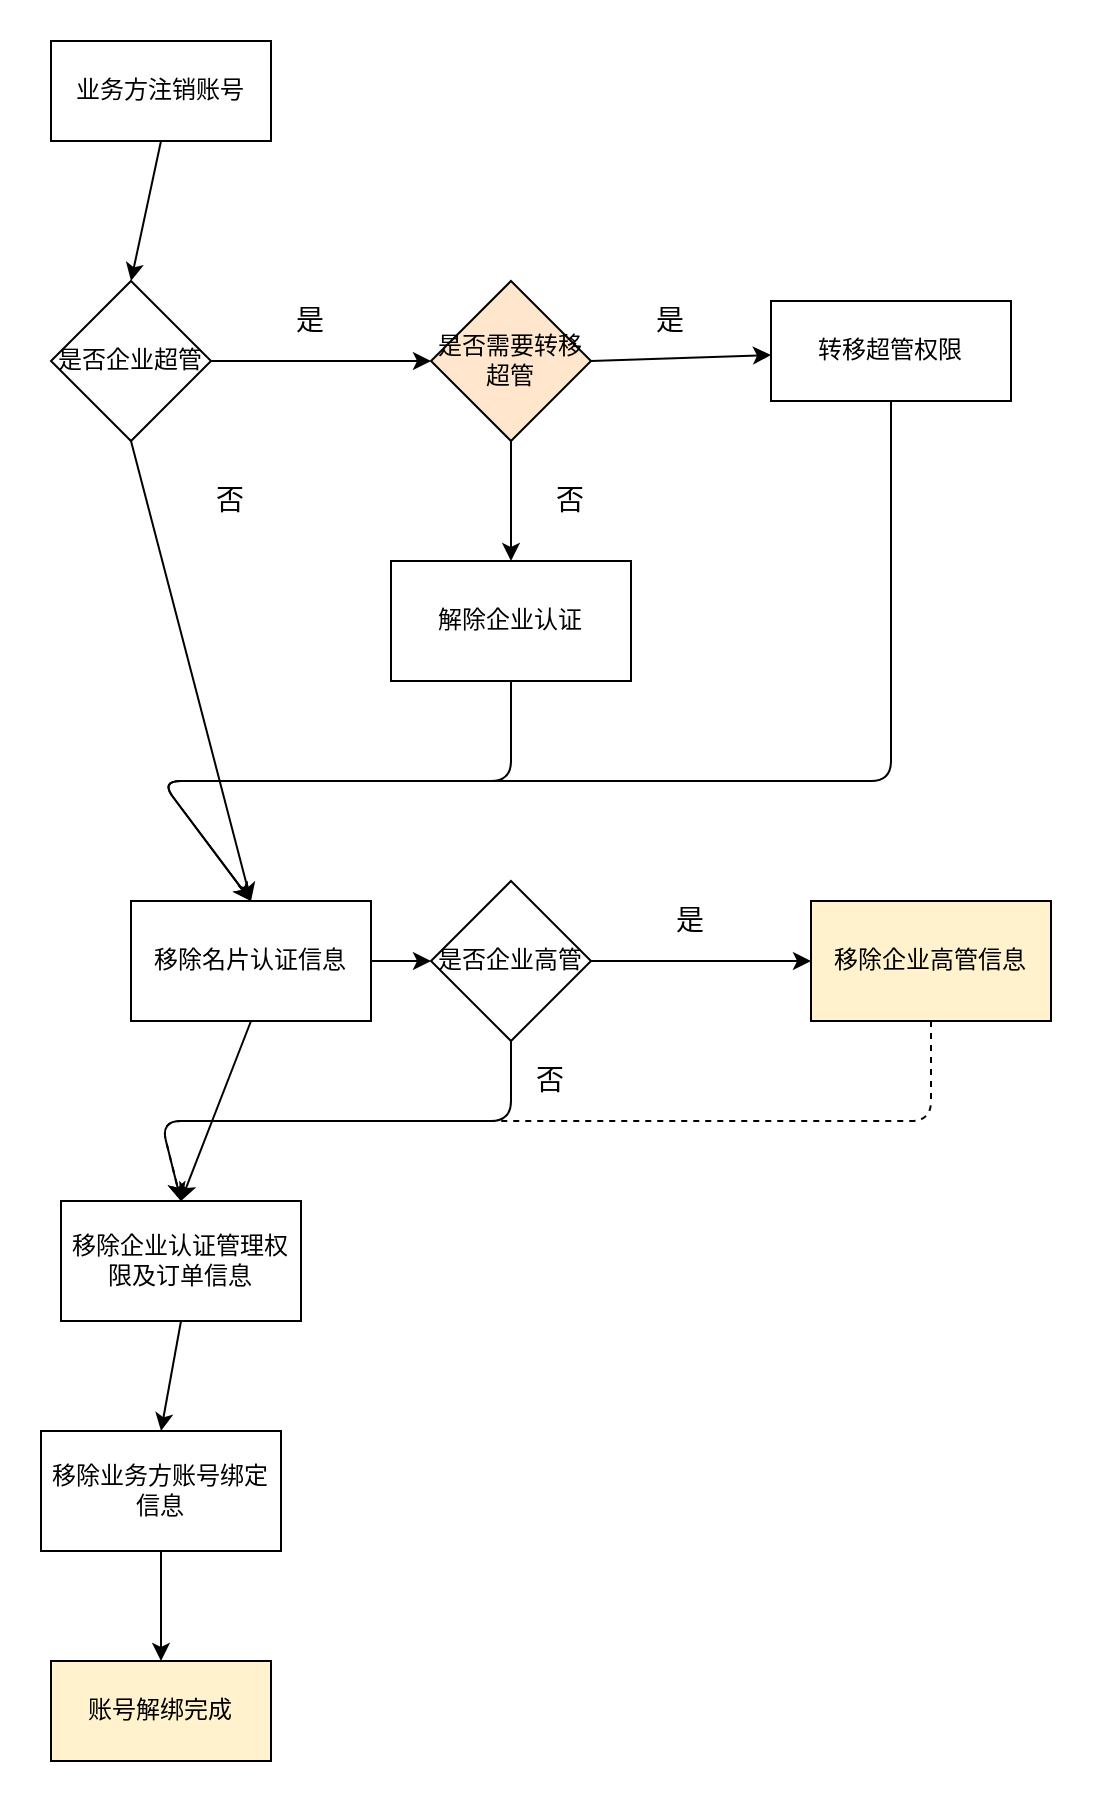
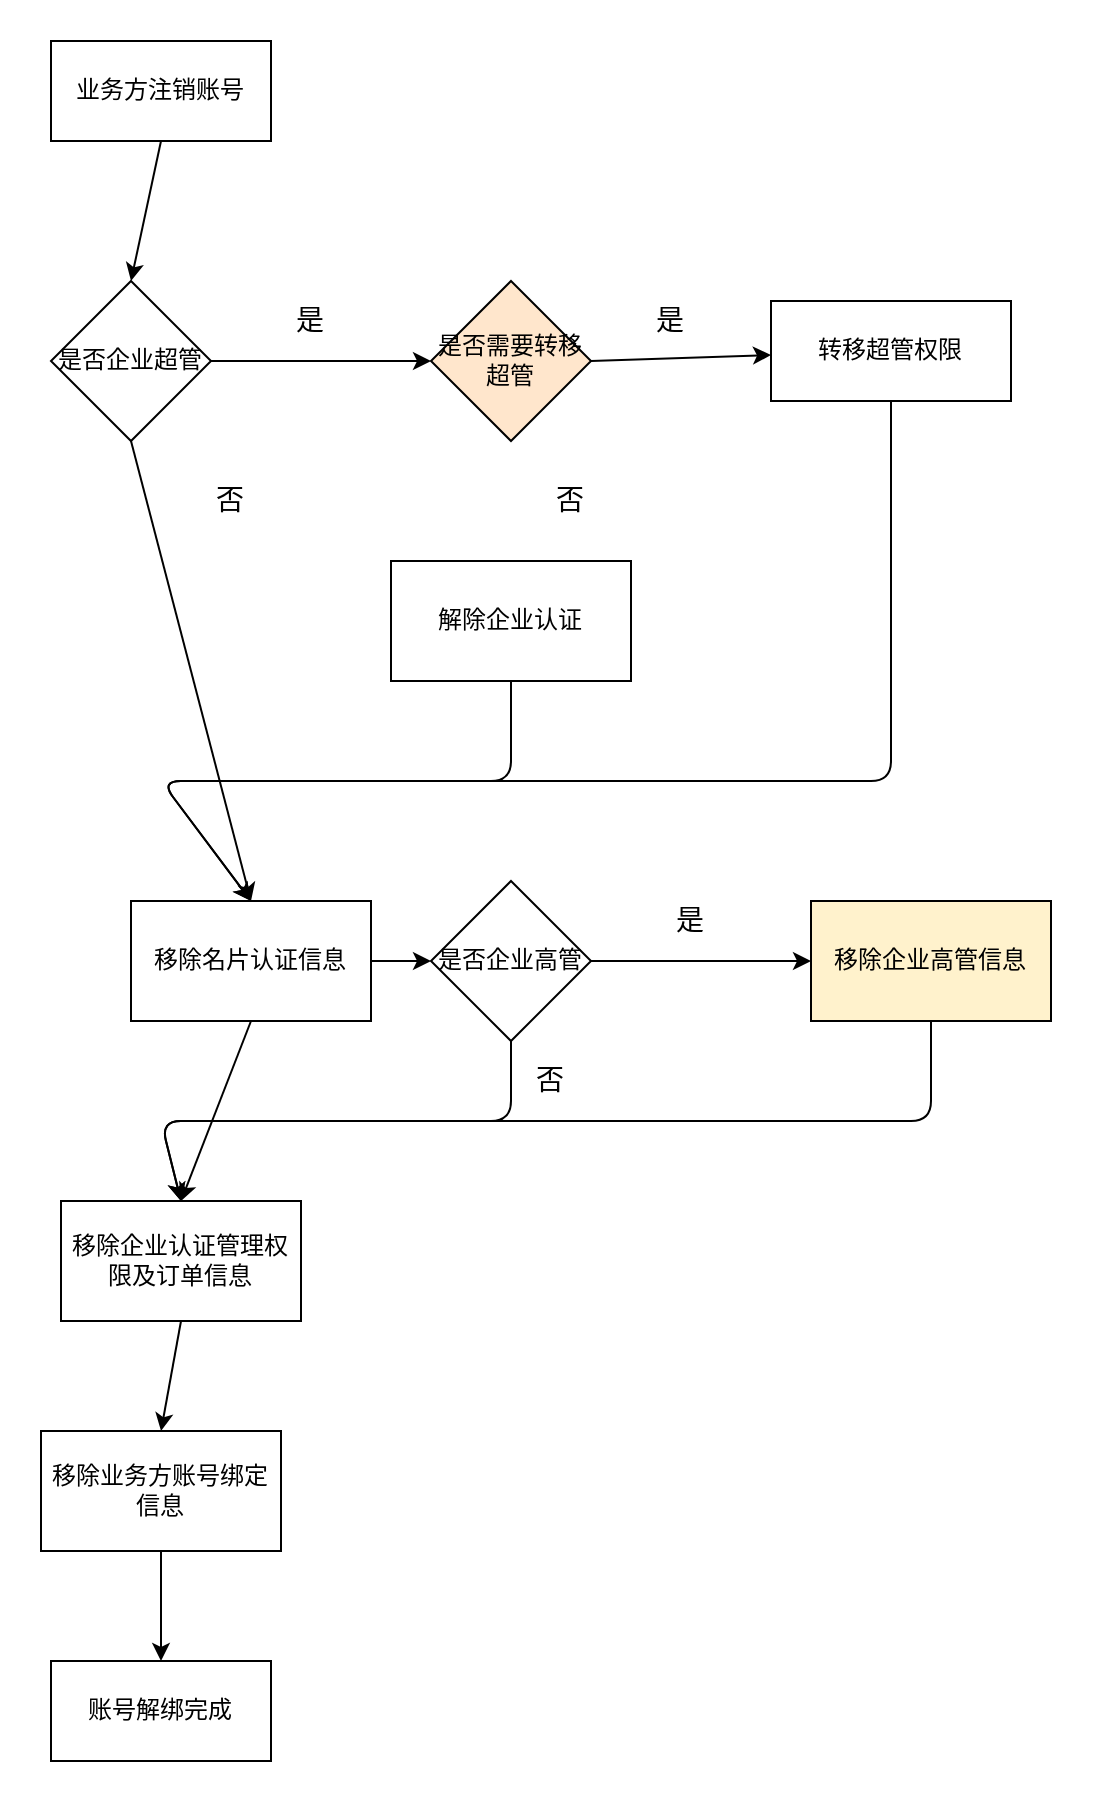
edge "是否需要转移超管" -> "解除企业认证": removed
edge "移除企业高管信息" -> "移除企业认证管理权限及订单信息": style dashed -> solid
node "账号解绑完成": fillcolor #fff2cc -> #ffffff
